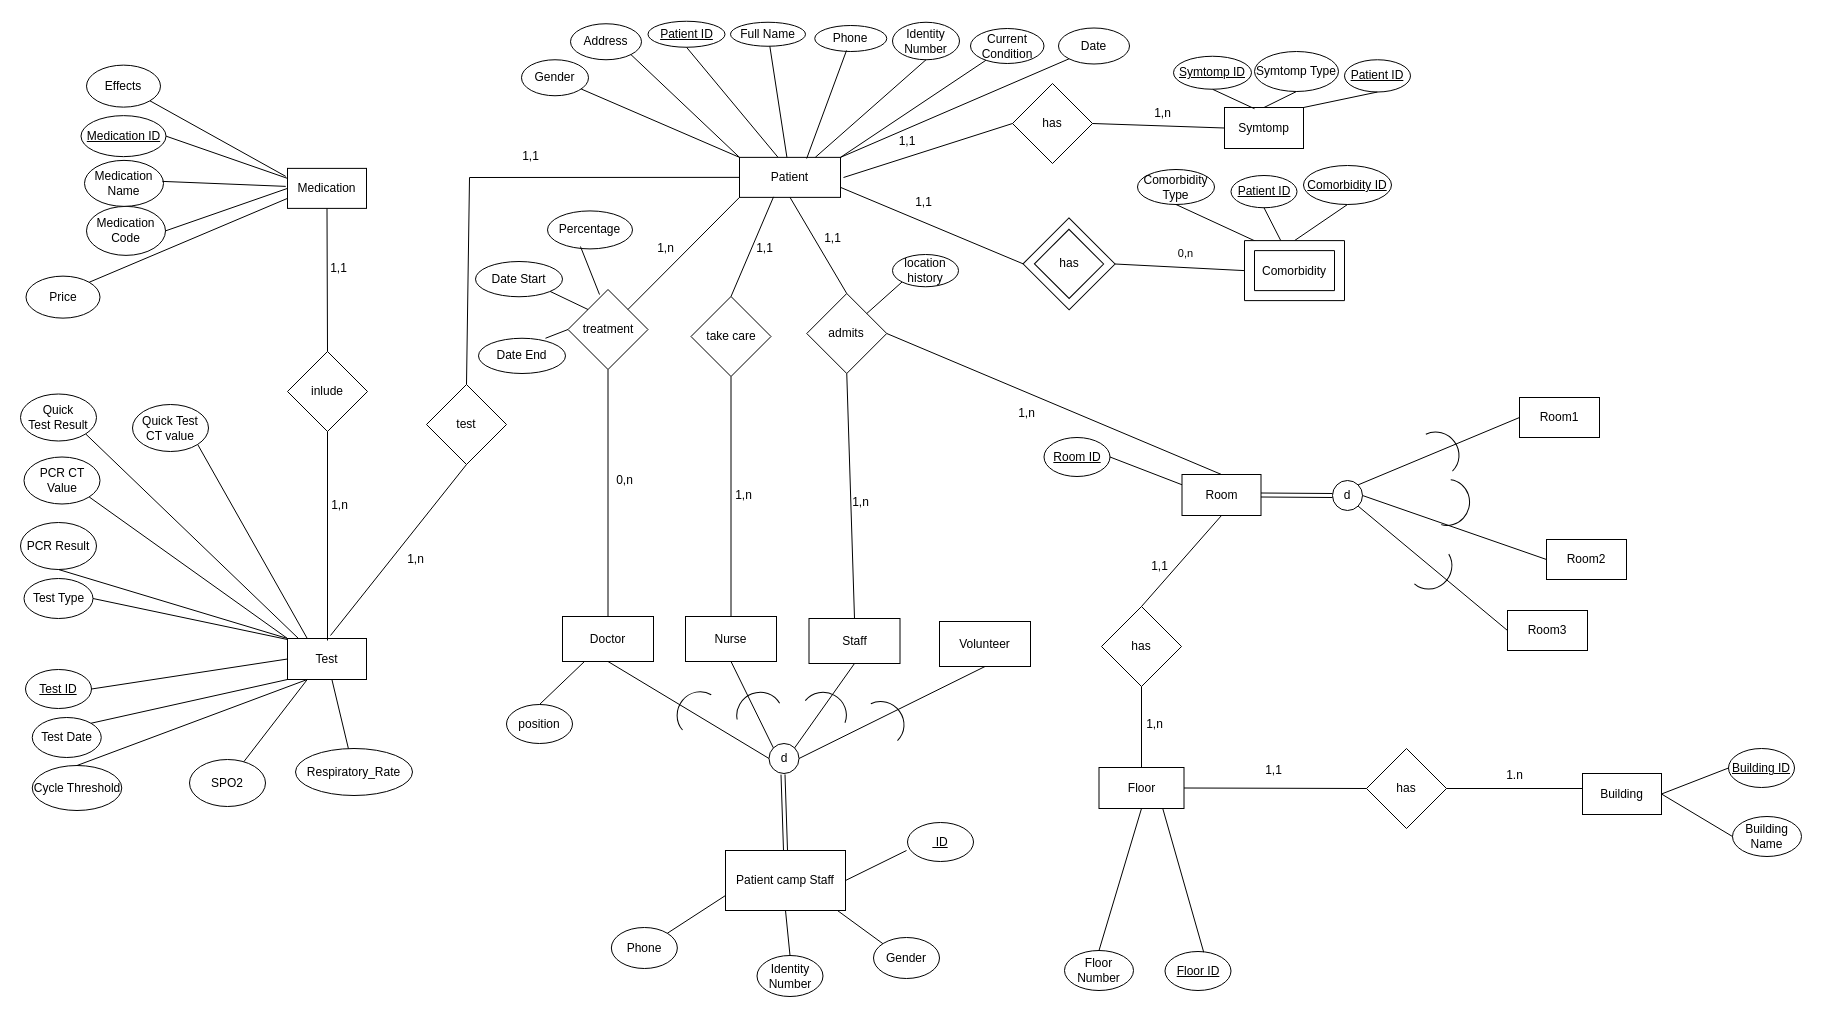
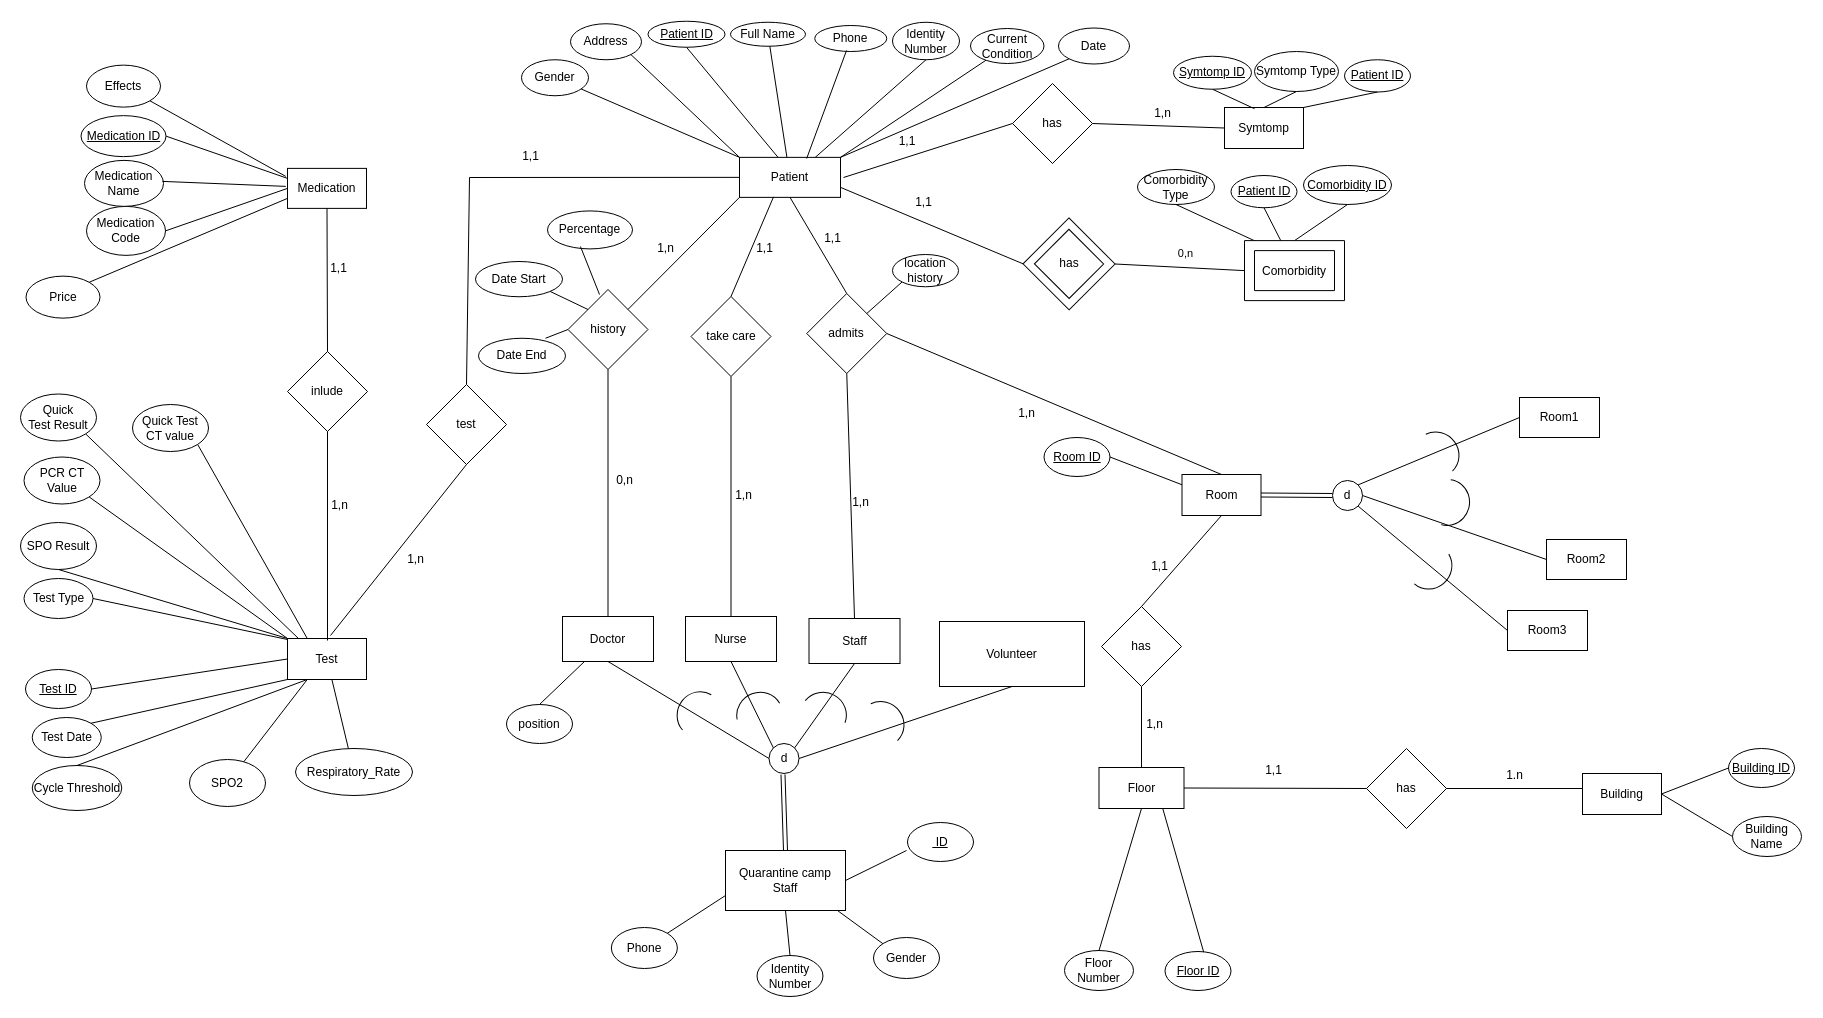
node "treatment": label "treatment" -> "history"
node "PCR Result": label "PCR Result" -> "SPO Result"
node "Volunteer": size 91x45 -> 145x65
node "Patient camp Staff": label "Patient camp Staff" -> "Quarantine camp Staff"
